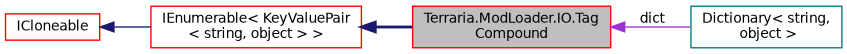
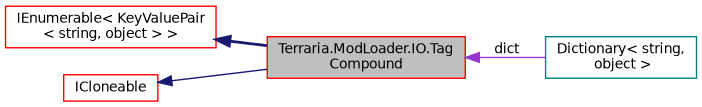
edge "IEnumerable< KeyValuePair < string, object > >" -> "ICloneable": now "Terraria.ModLoader.IO.Tag Compound" -> "ICloneable"
